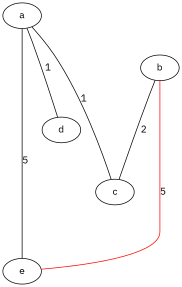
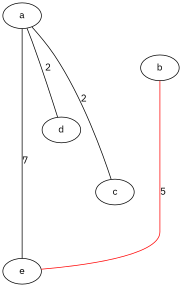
edge "a" -- "d": label "1" -> "2"
edge "a" -- "c": label "1" -> "2"
edge "b" -- "c": removed, label "2"
edge "a" -- "e": label "5" -> "7"
